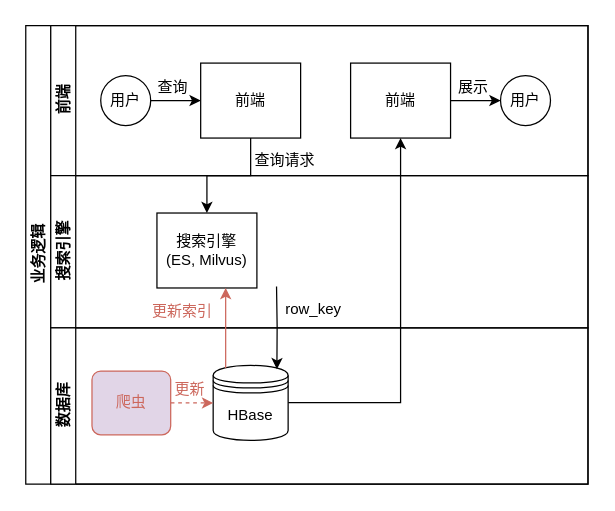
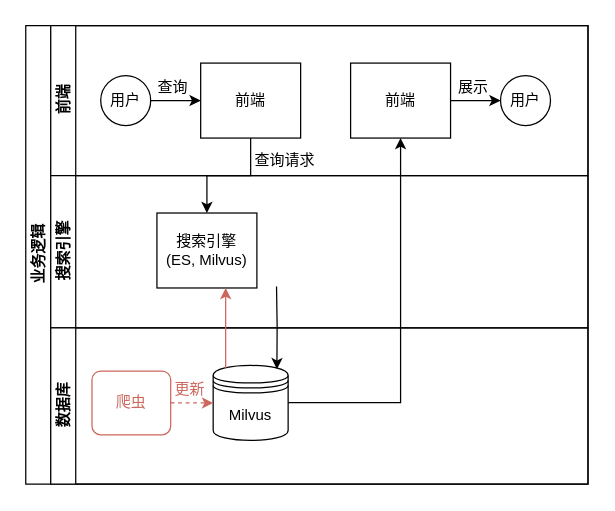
node "row_key": removed
node "更新索引": removed
node "爬虫": fillcolor #e1d5e7 -> #ffffff
node "HBase": label "HBase" -> "Milvus"
